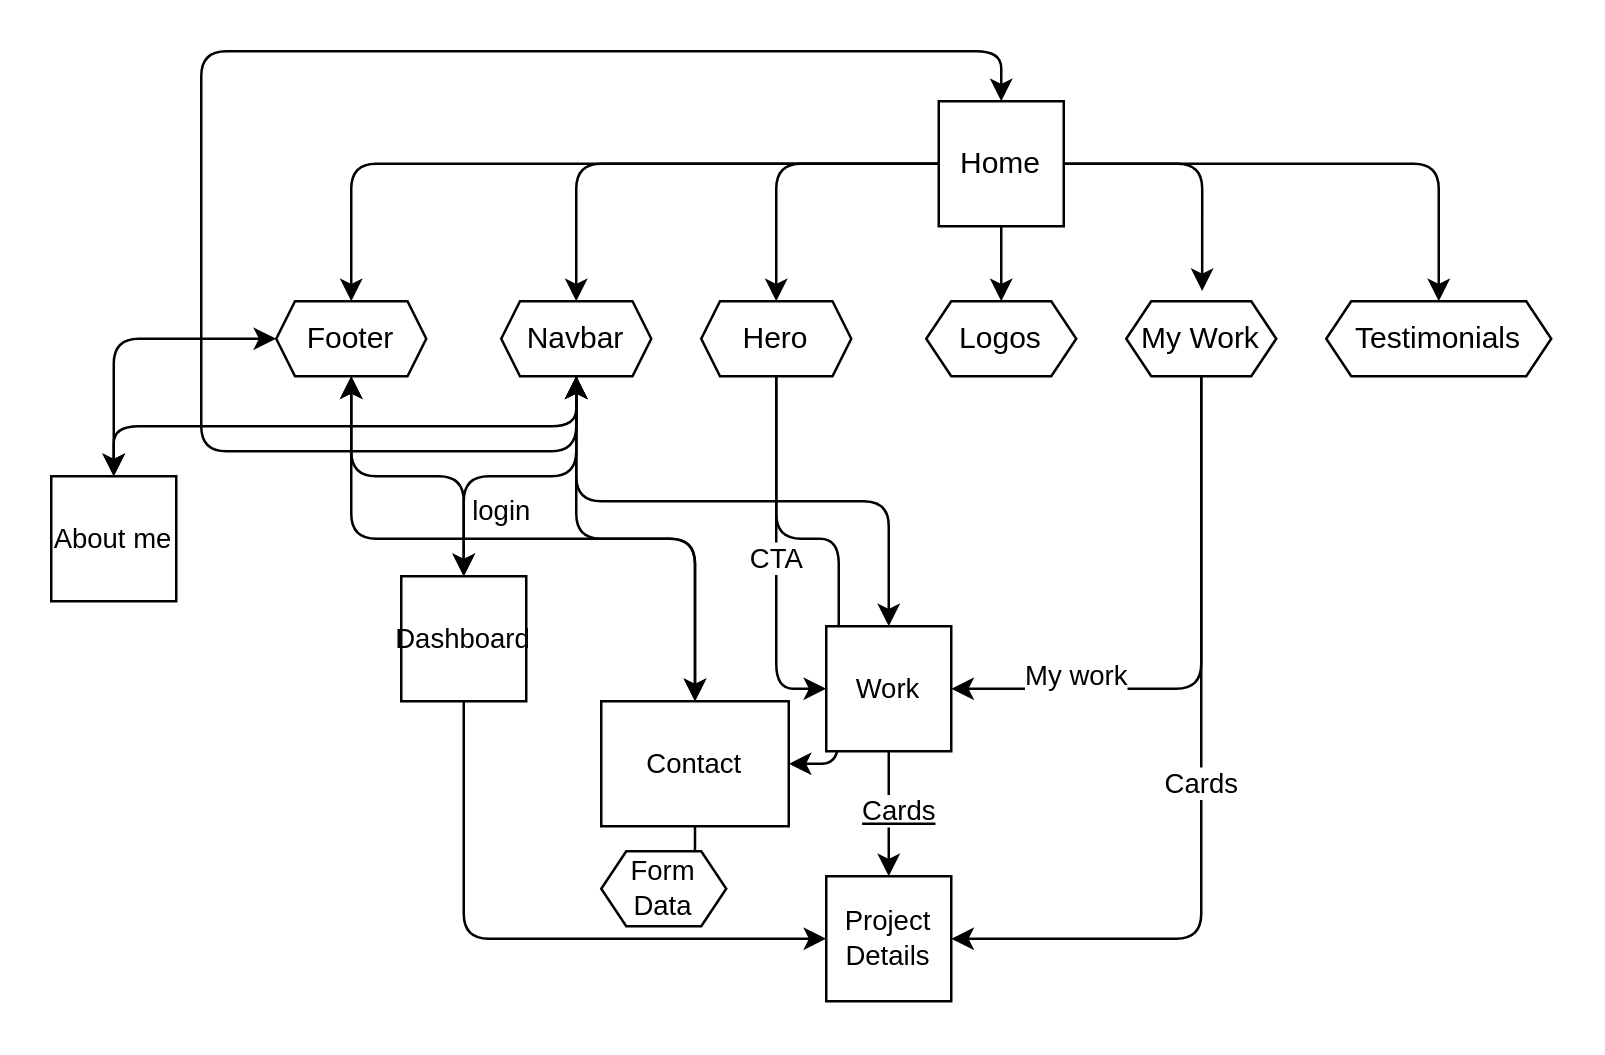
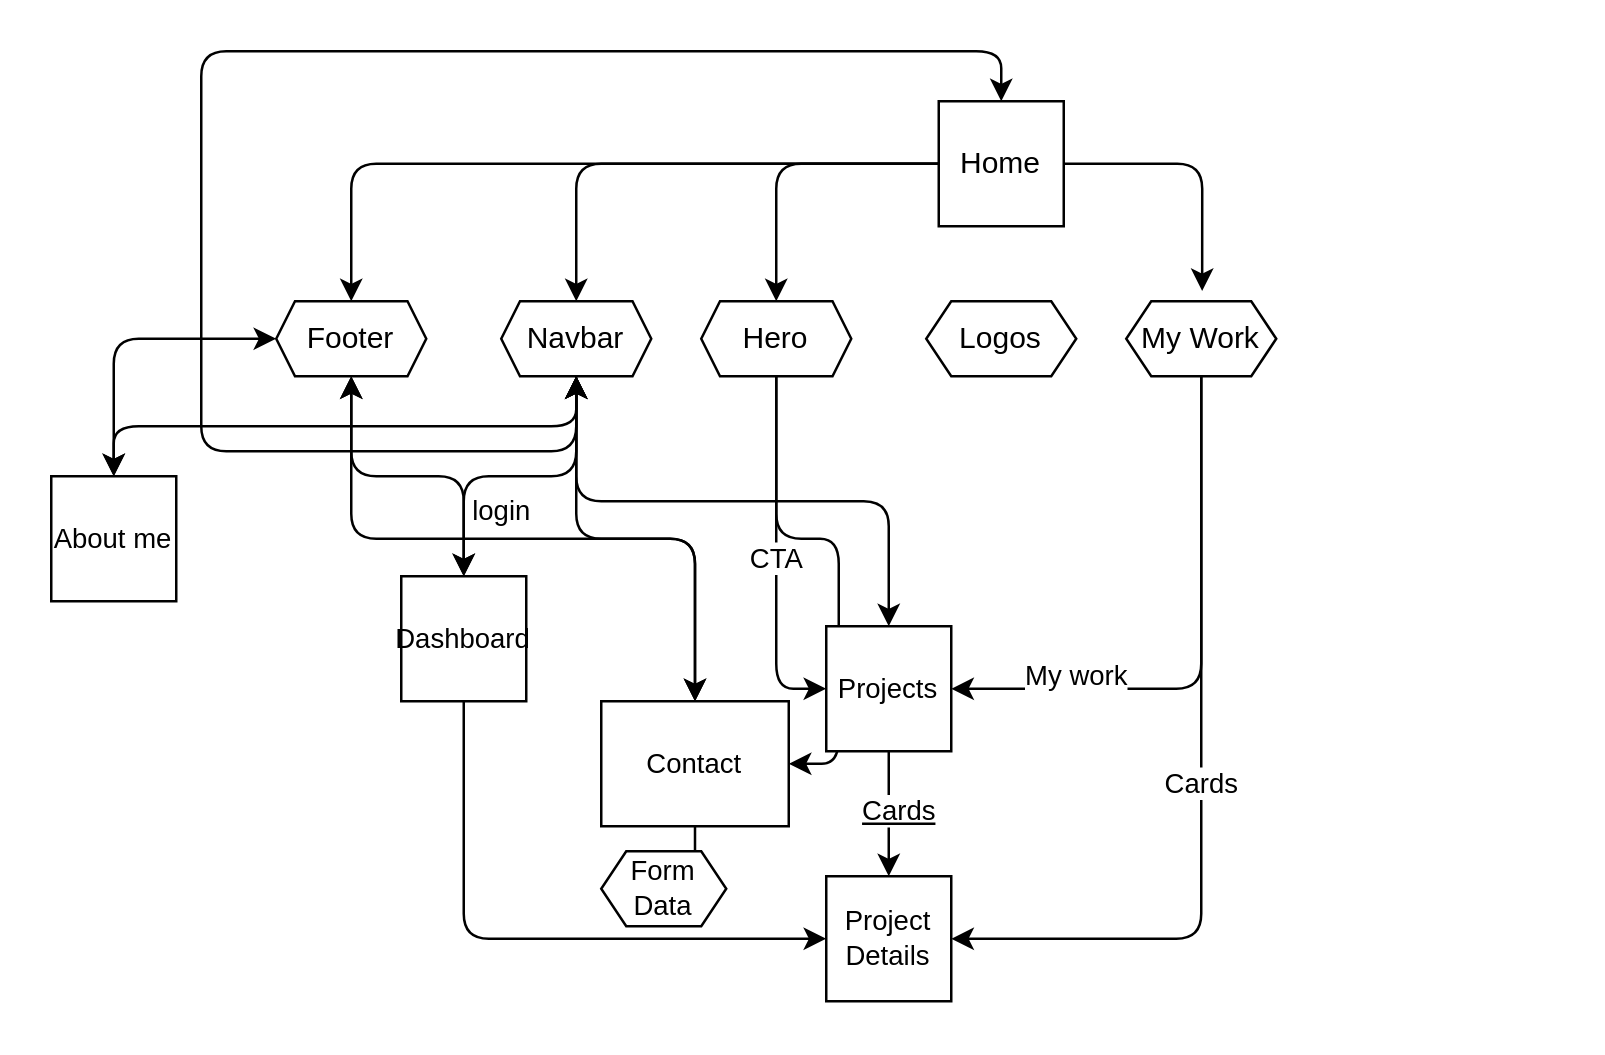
edge "Home" -> "Testimonials": removed
edge "Home" -> "Logos": removed
node "Testimonials": removed
node "Work": label "Work" -> "Projects"
